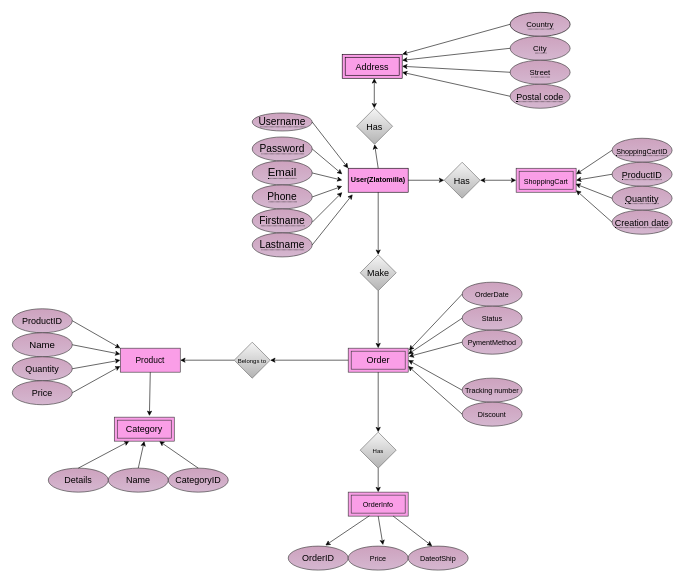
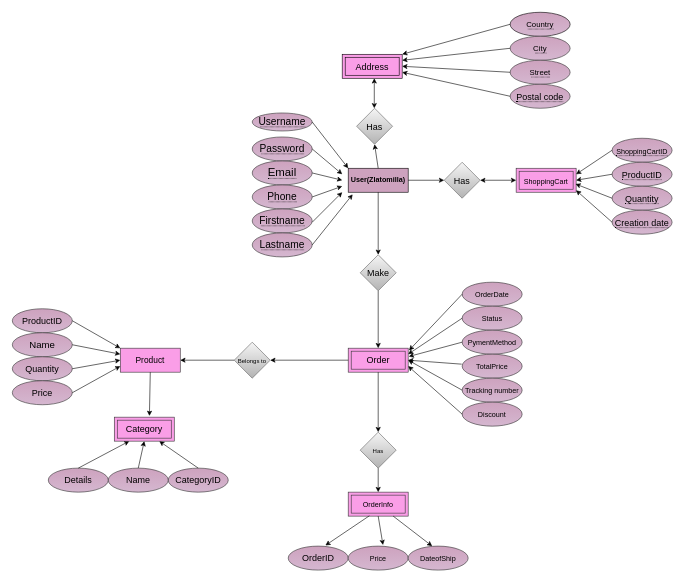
node "User(Zlatomilla)": fillcolor #fa9ee7 -> #cda2be
edge "TotalPrice" -> "Order": added
node "TotalPrice": added
